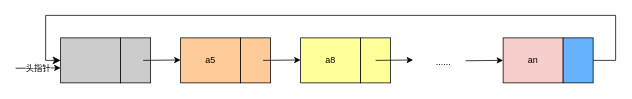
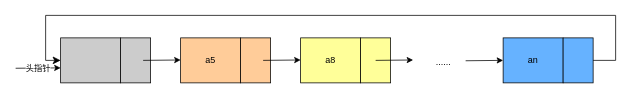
node "an": fillcolor #f8cecc -> #66b2ff
